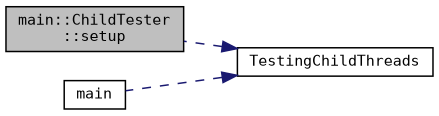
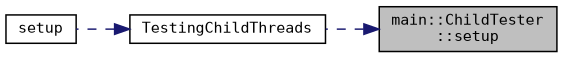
edge "main::ChildTester ::setup" -> "TestingChildThreads": reversed
node "main": label "main" -> "setup"
